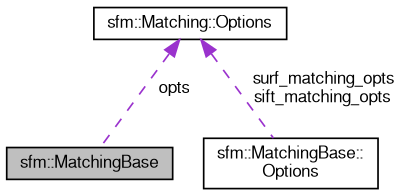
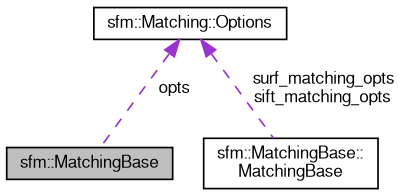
node "sfm::MatchingBase:: Options": label "sfm::MatchingBase:: Options" -> "sfm::MatchingBase:: MatchingBase"
